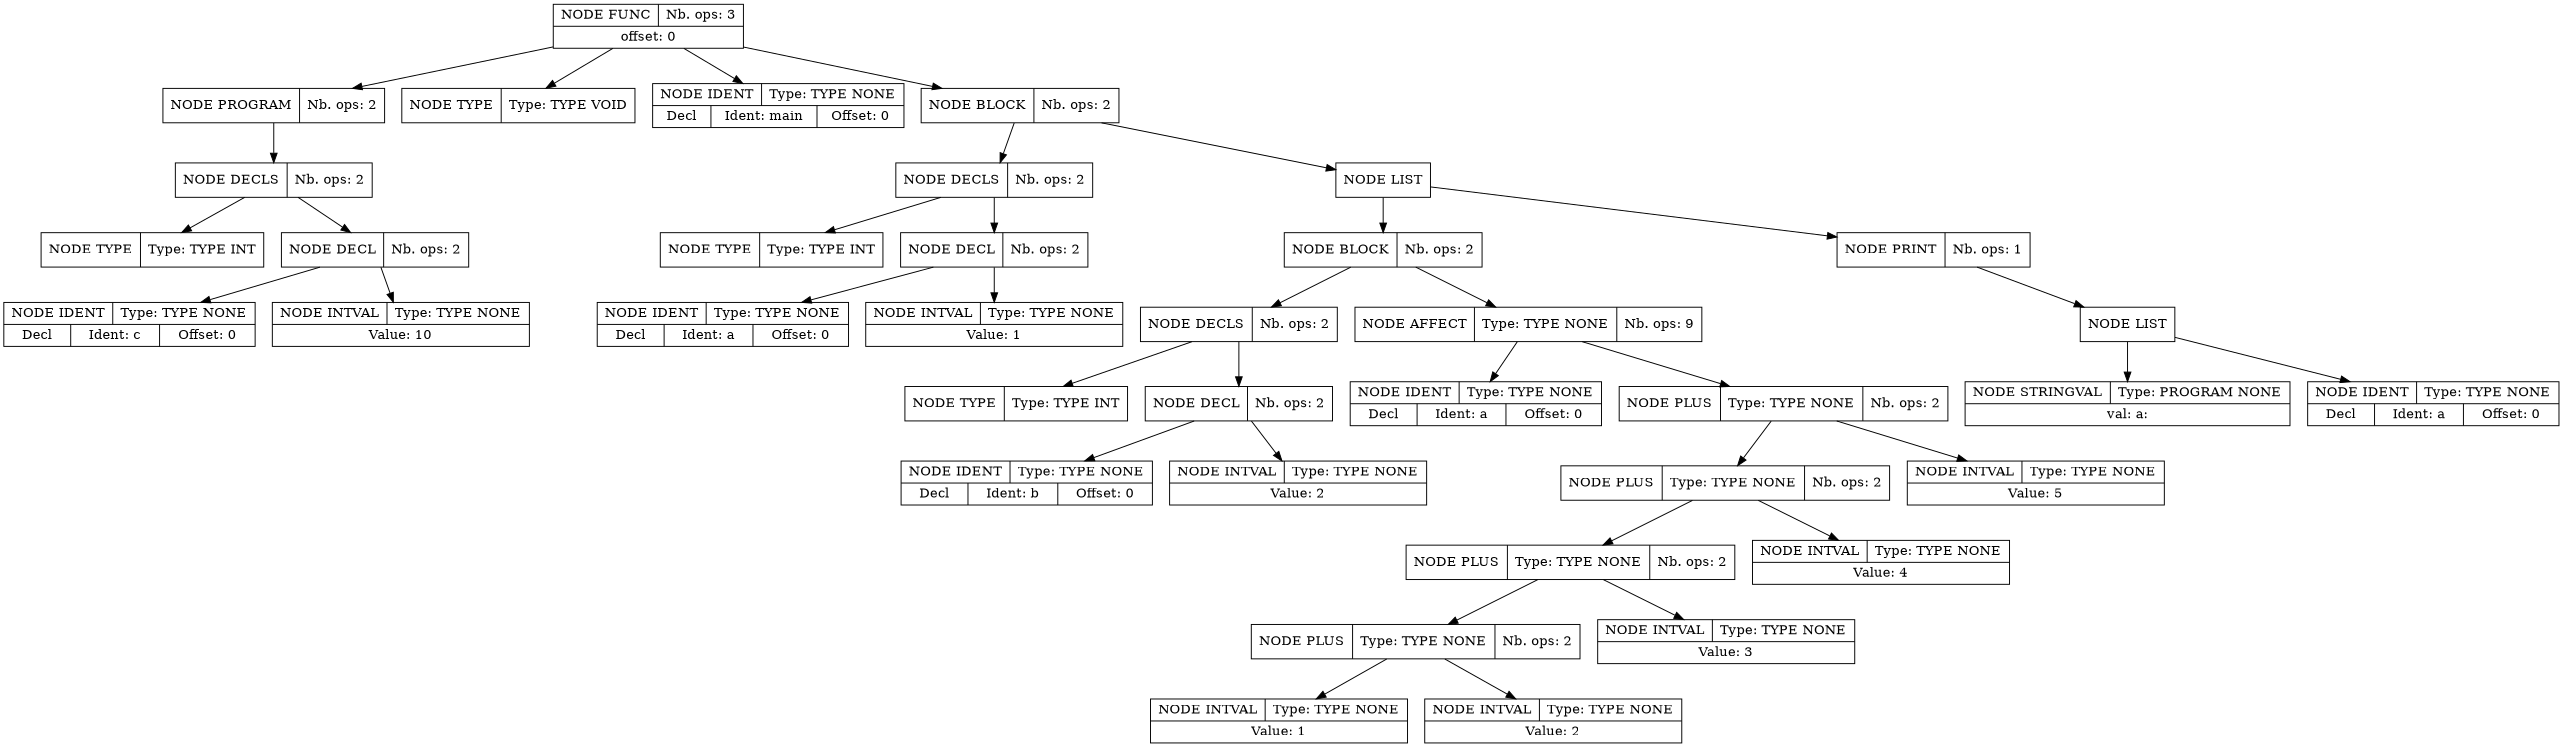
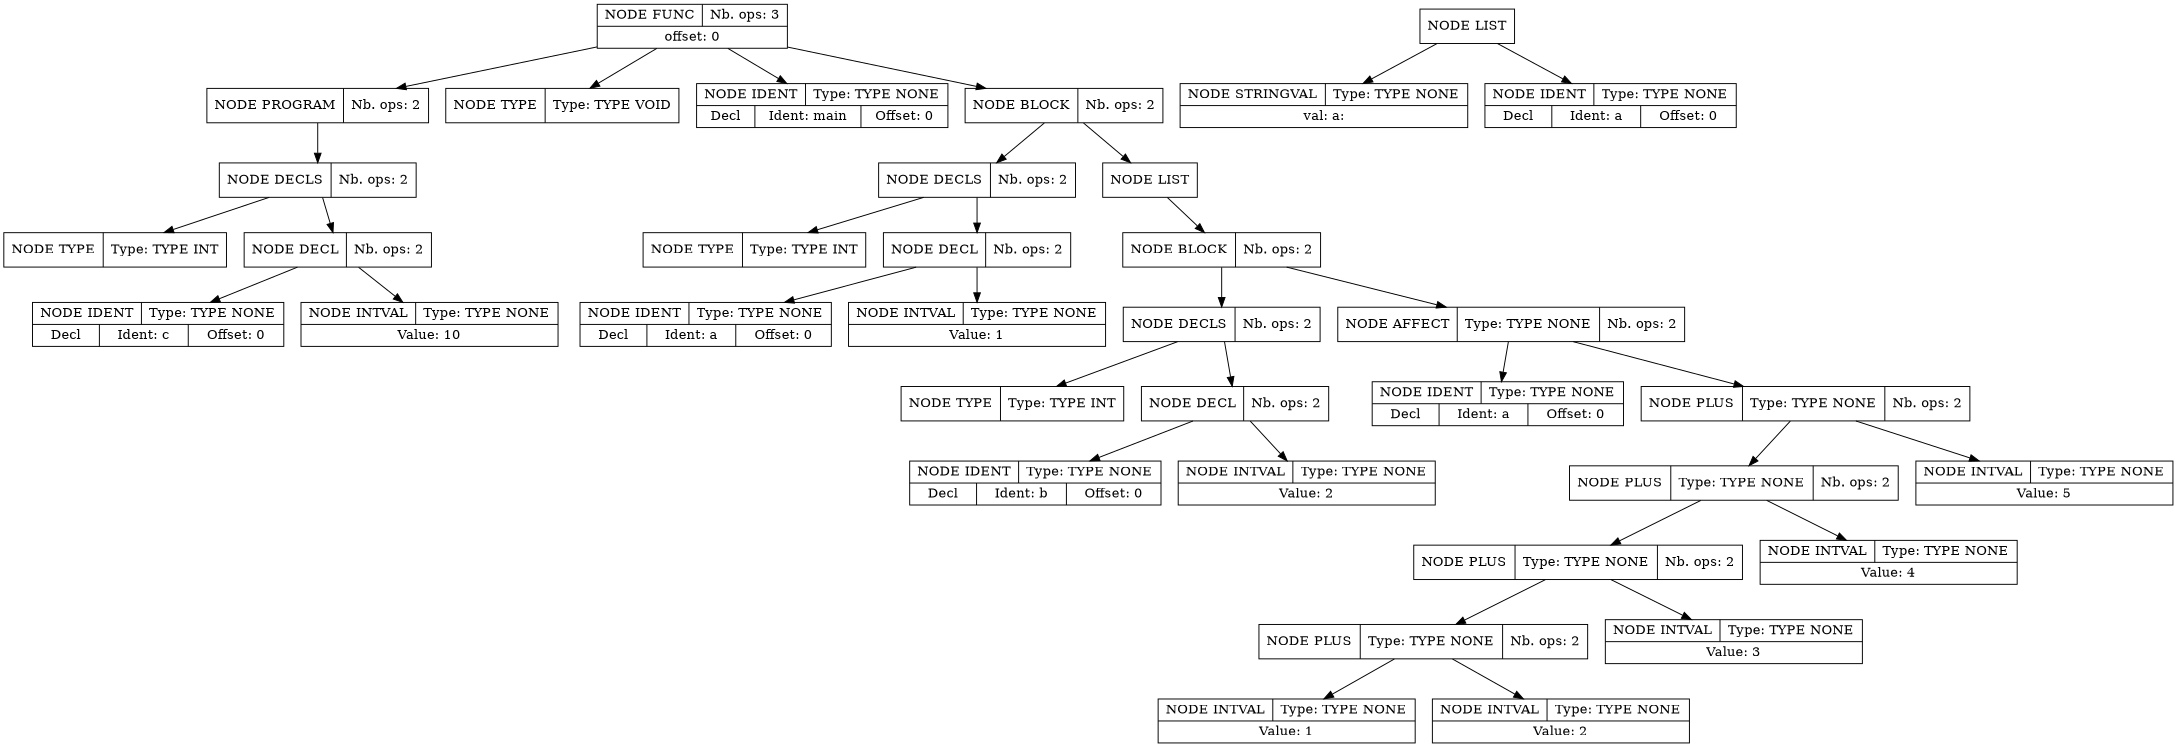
node "NODE PRINT": removed
node "NODE AFFECT": text "Nb. ops: 9" -> "Nb. ops: 2"
node "NODE STRINGVAL": text "Type: PROGRAM NONE" -> "Type: TYPE NONE"
